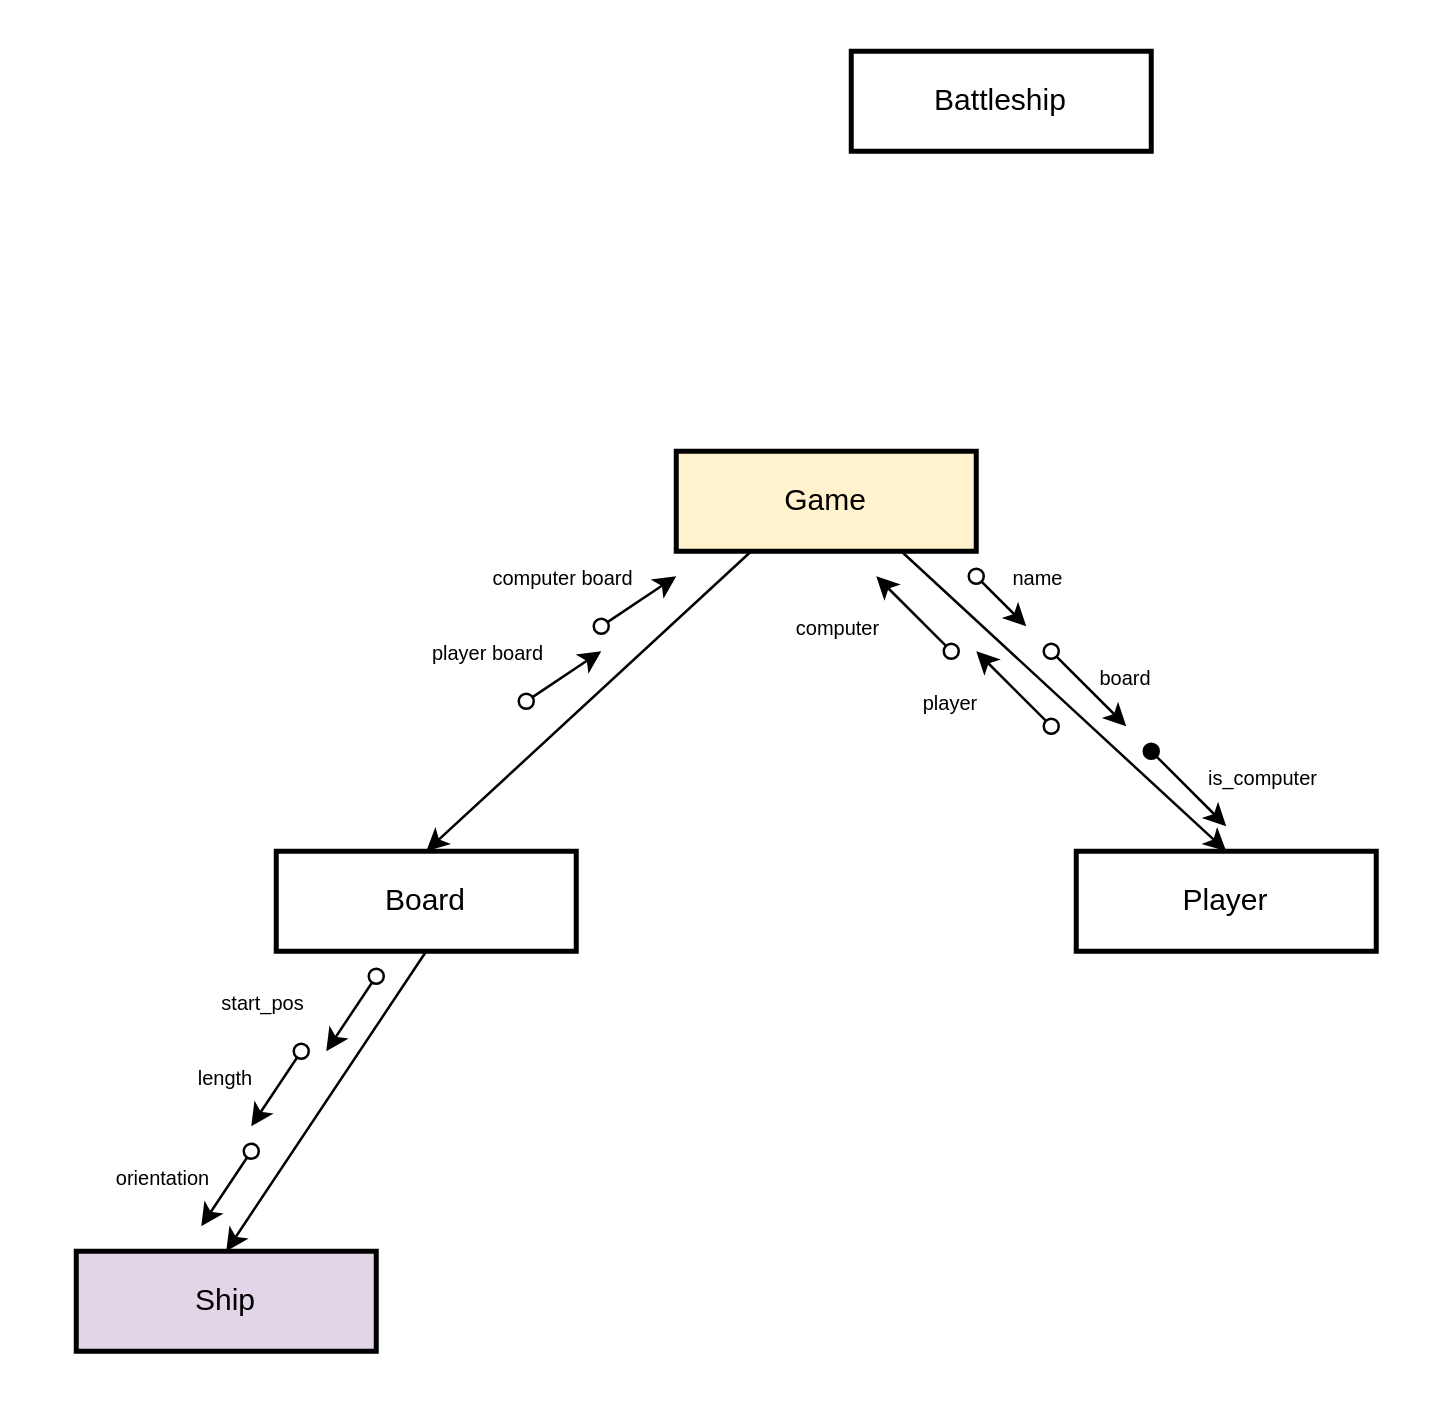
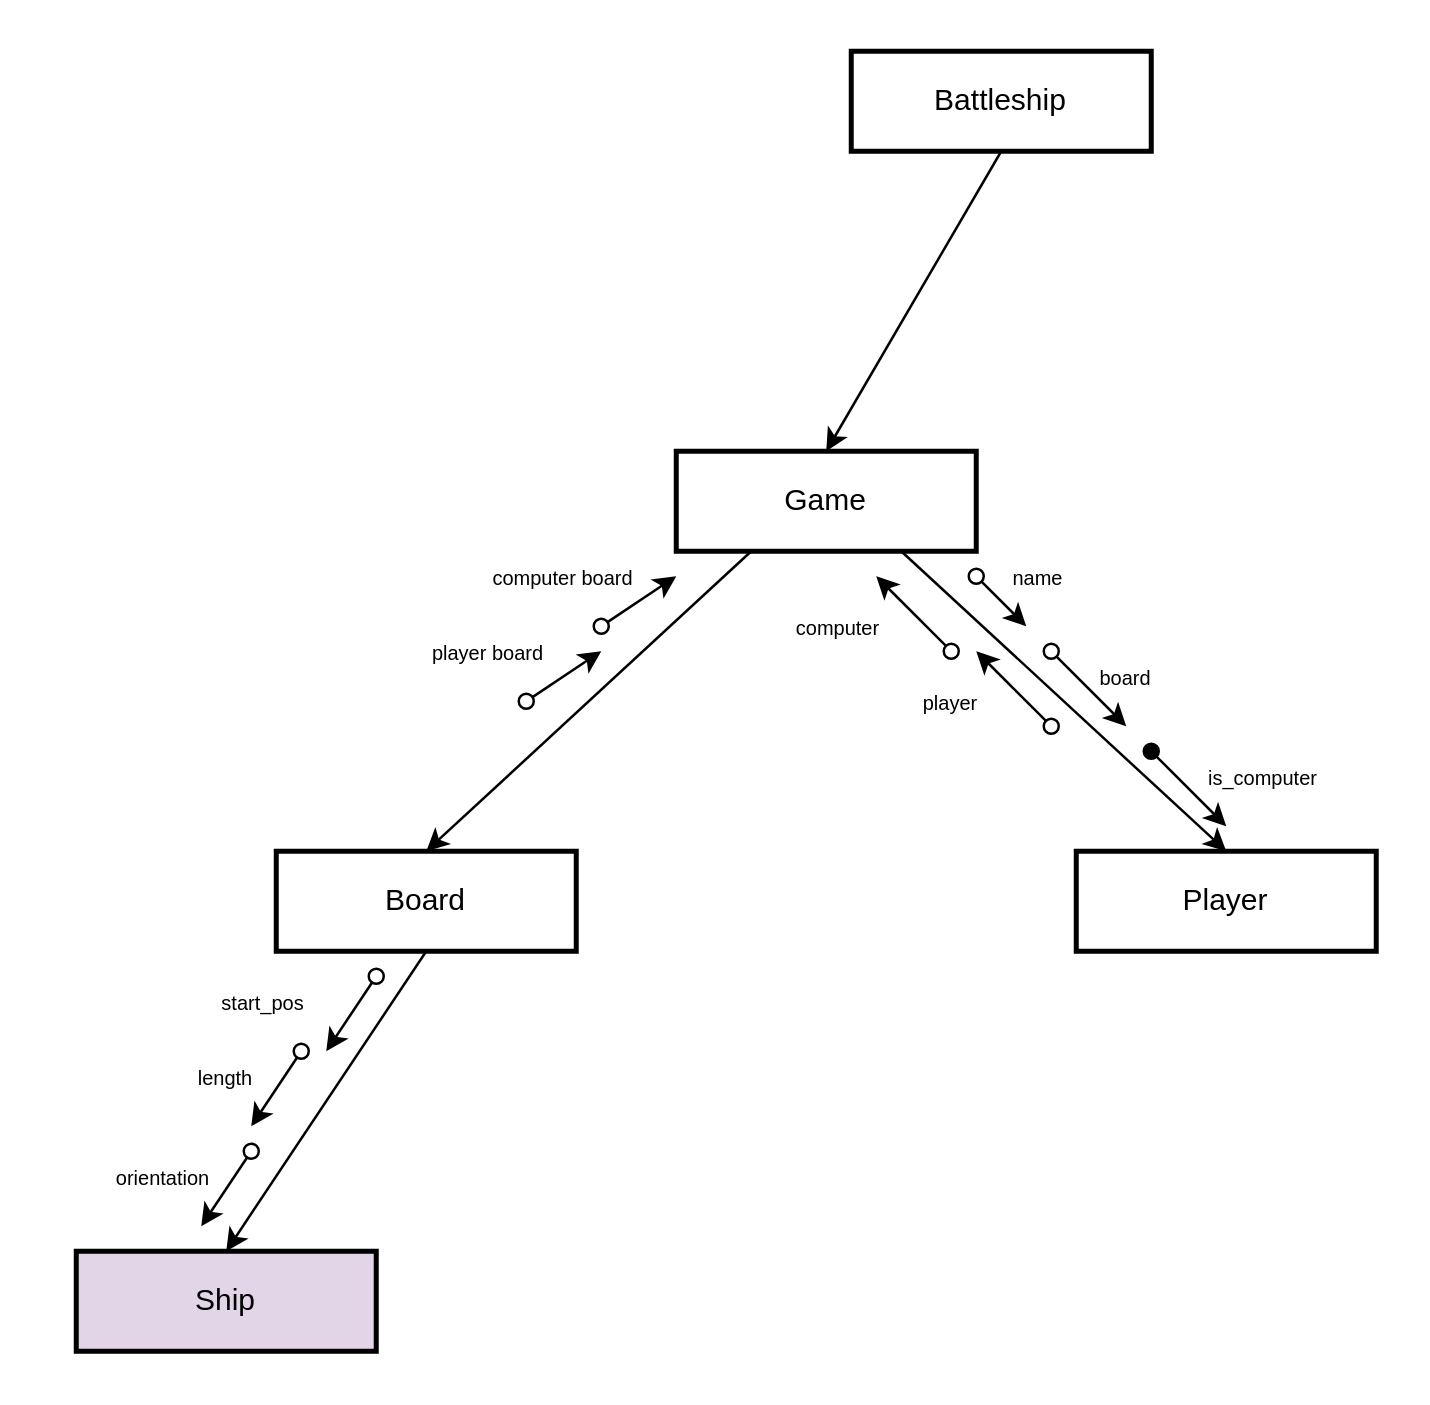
edge "Battleship" -> "Game": added
node "Game": fillcolor #fff2cc -> #ffffff
